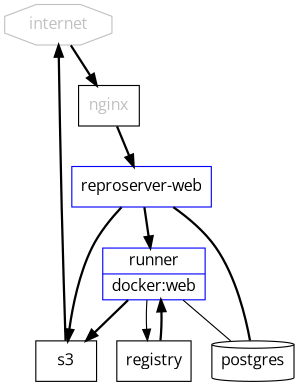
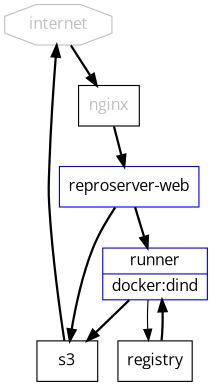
node "runner": text "docker:web" -> "docker:dind"
node "postgres": removed
